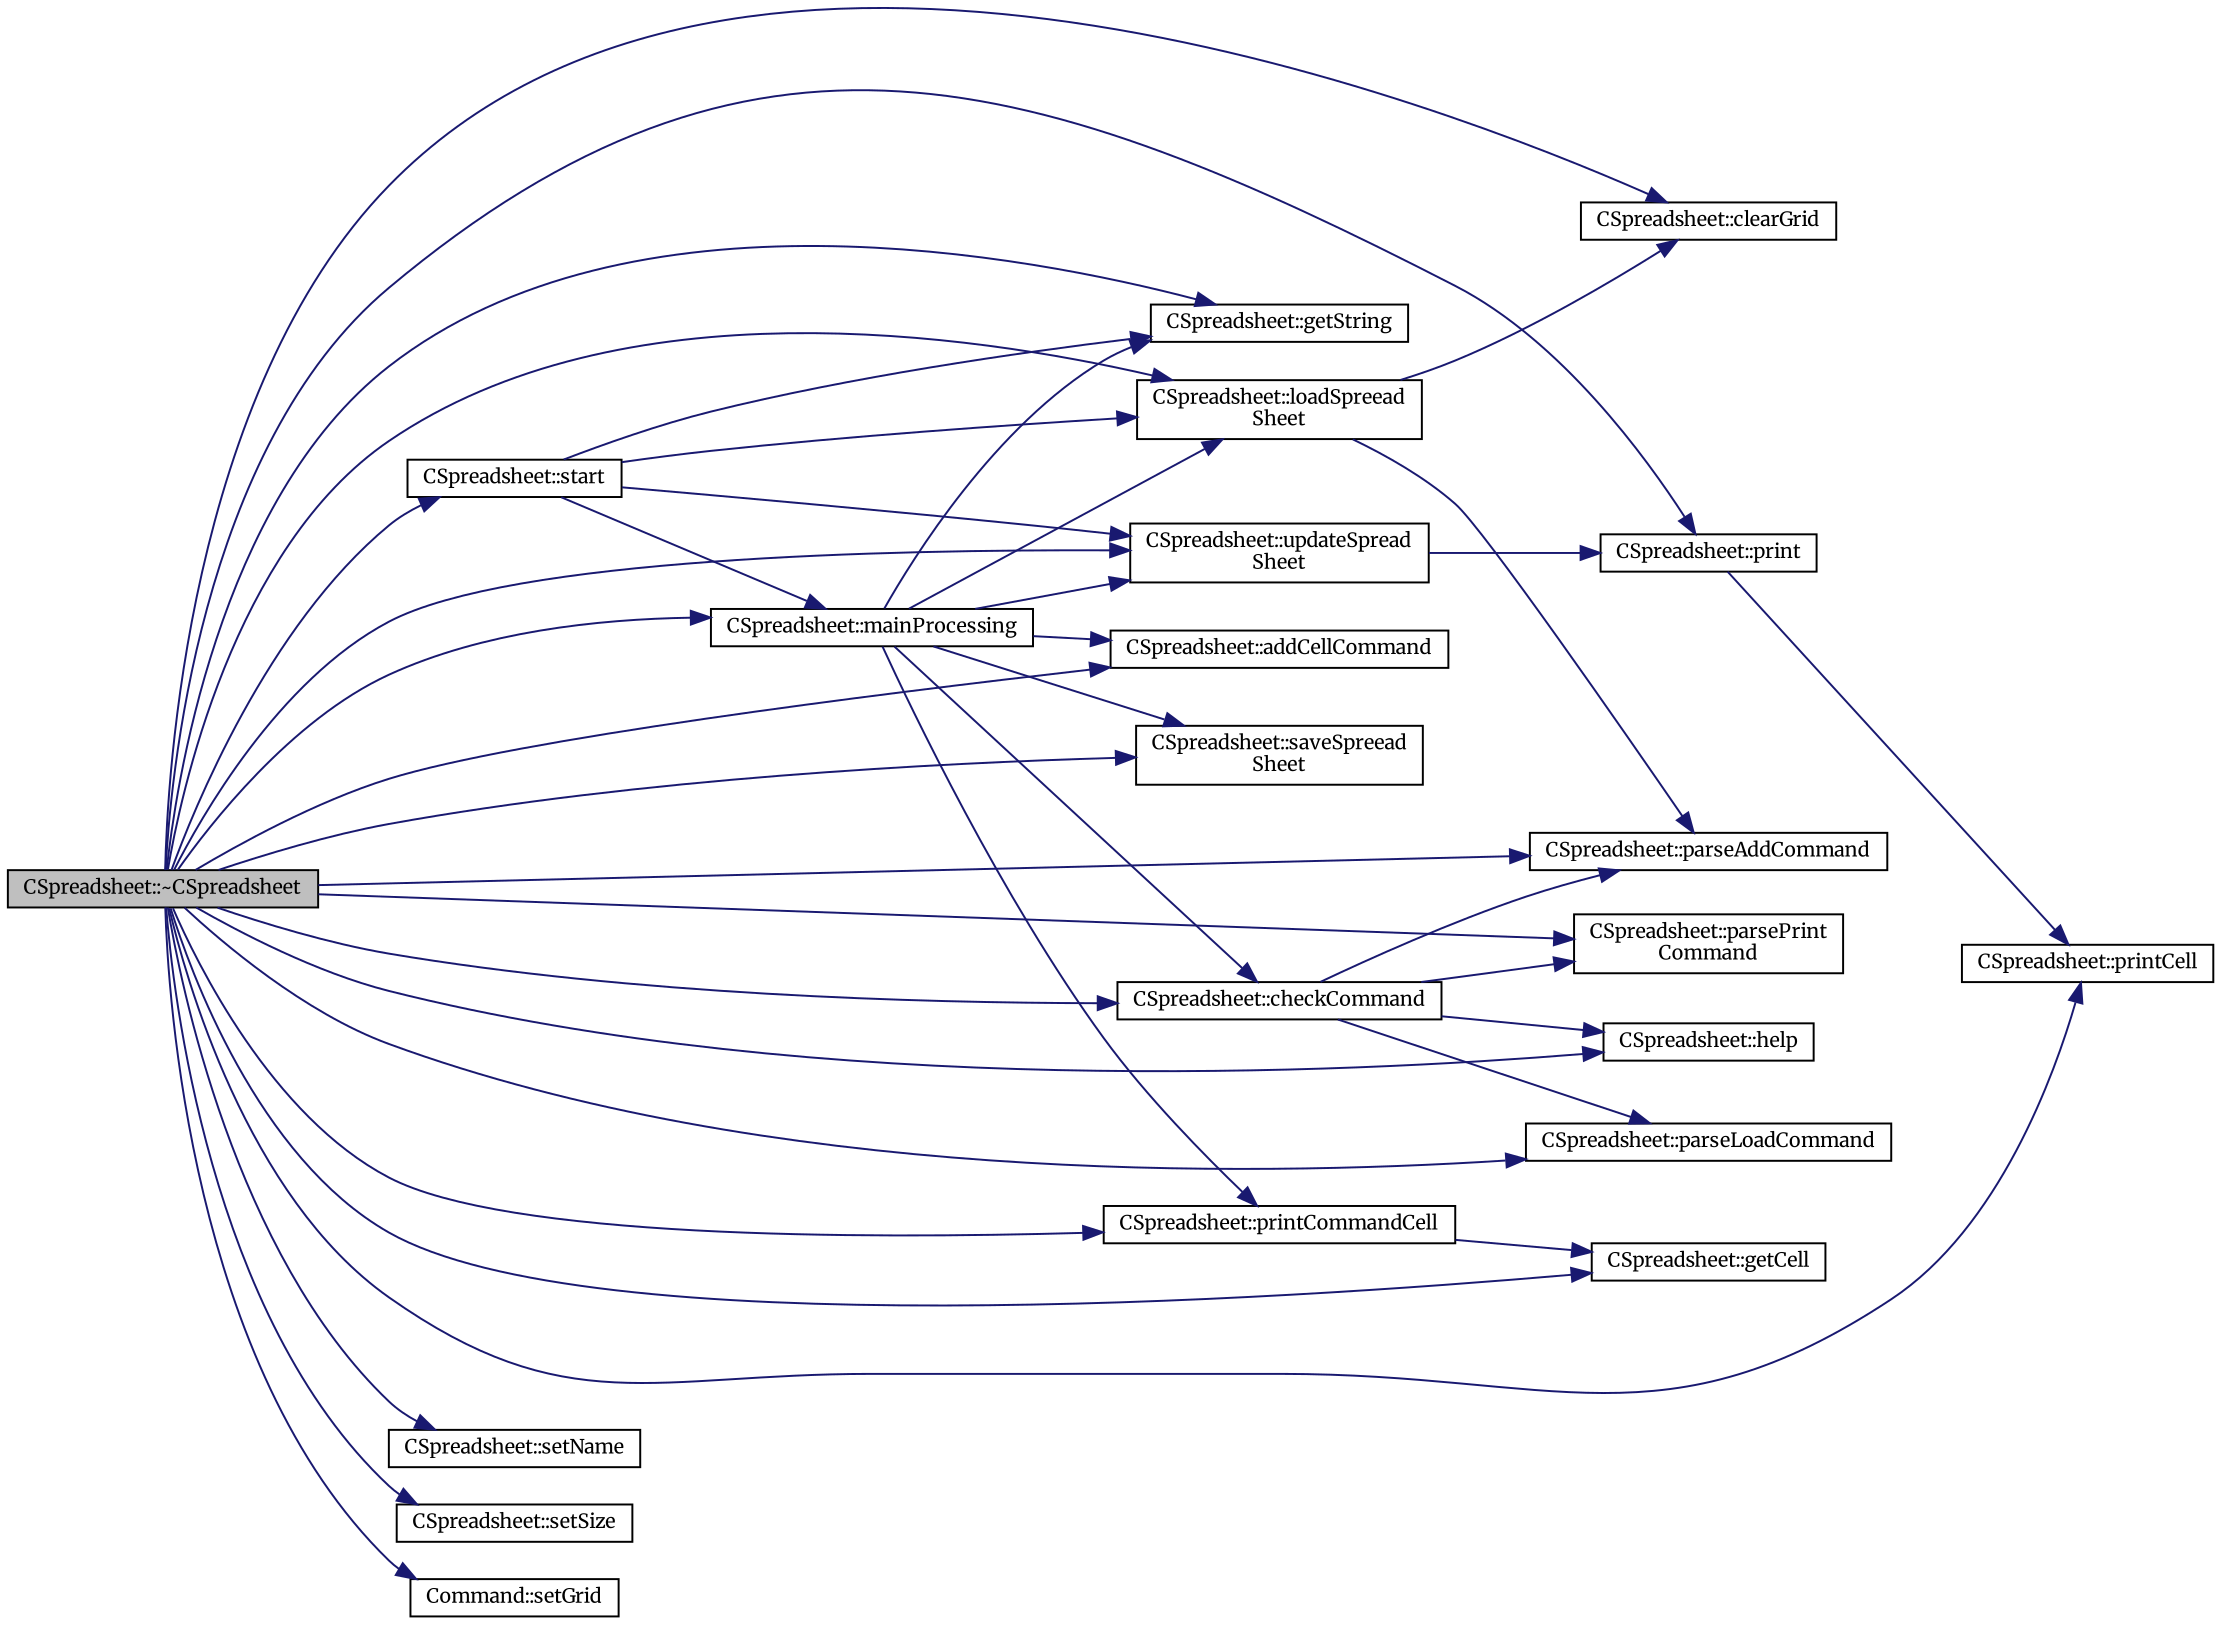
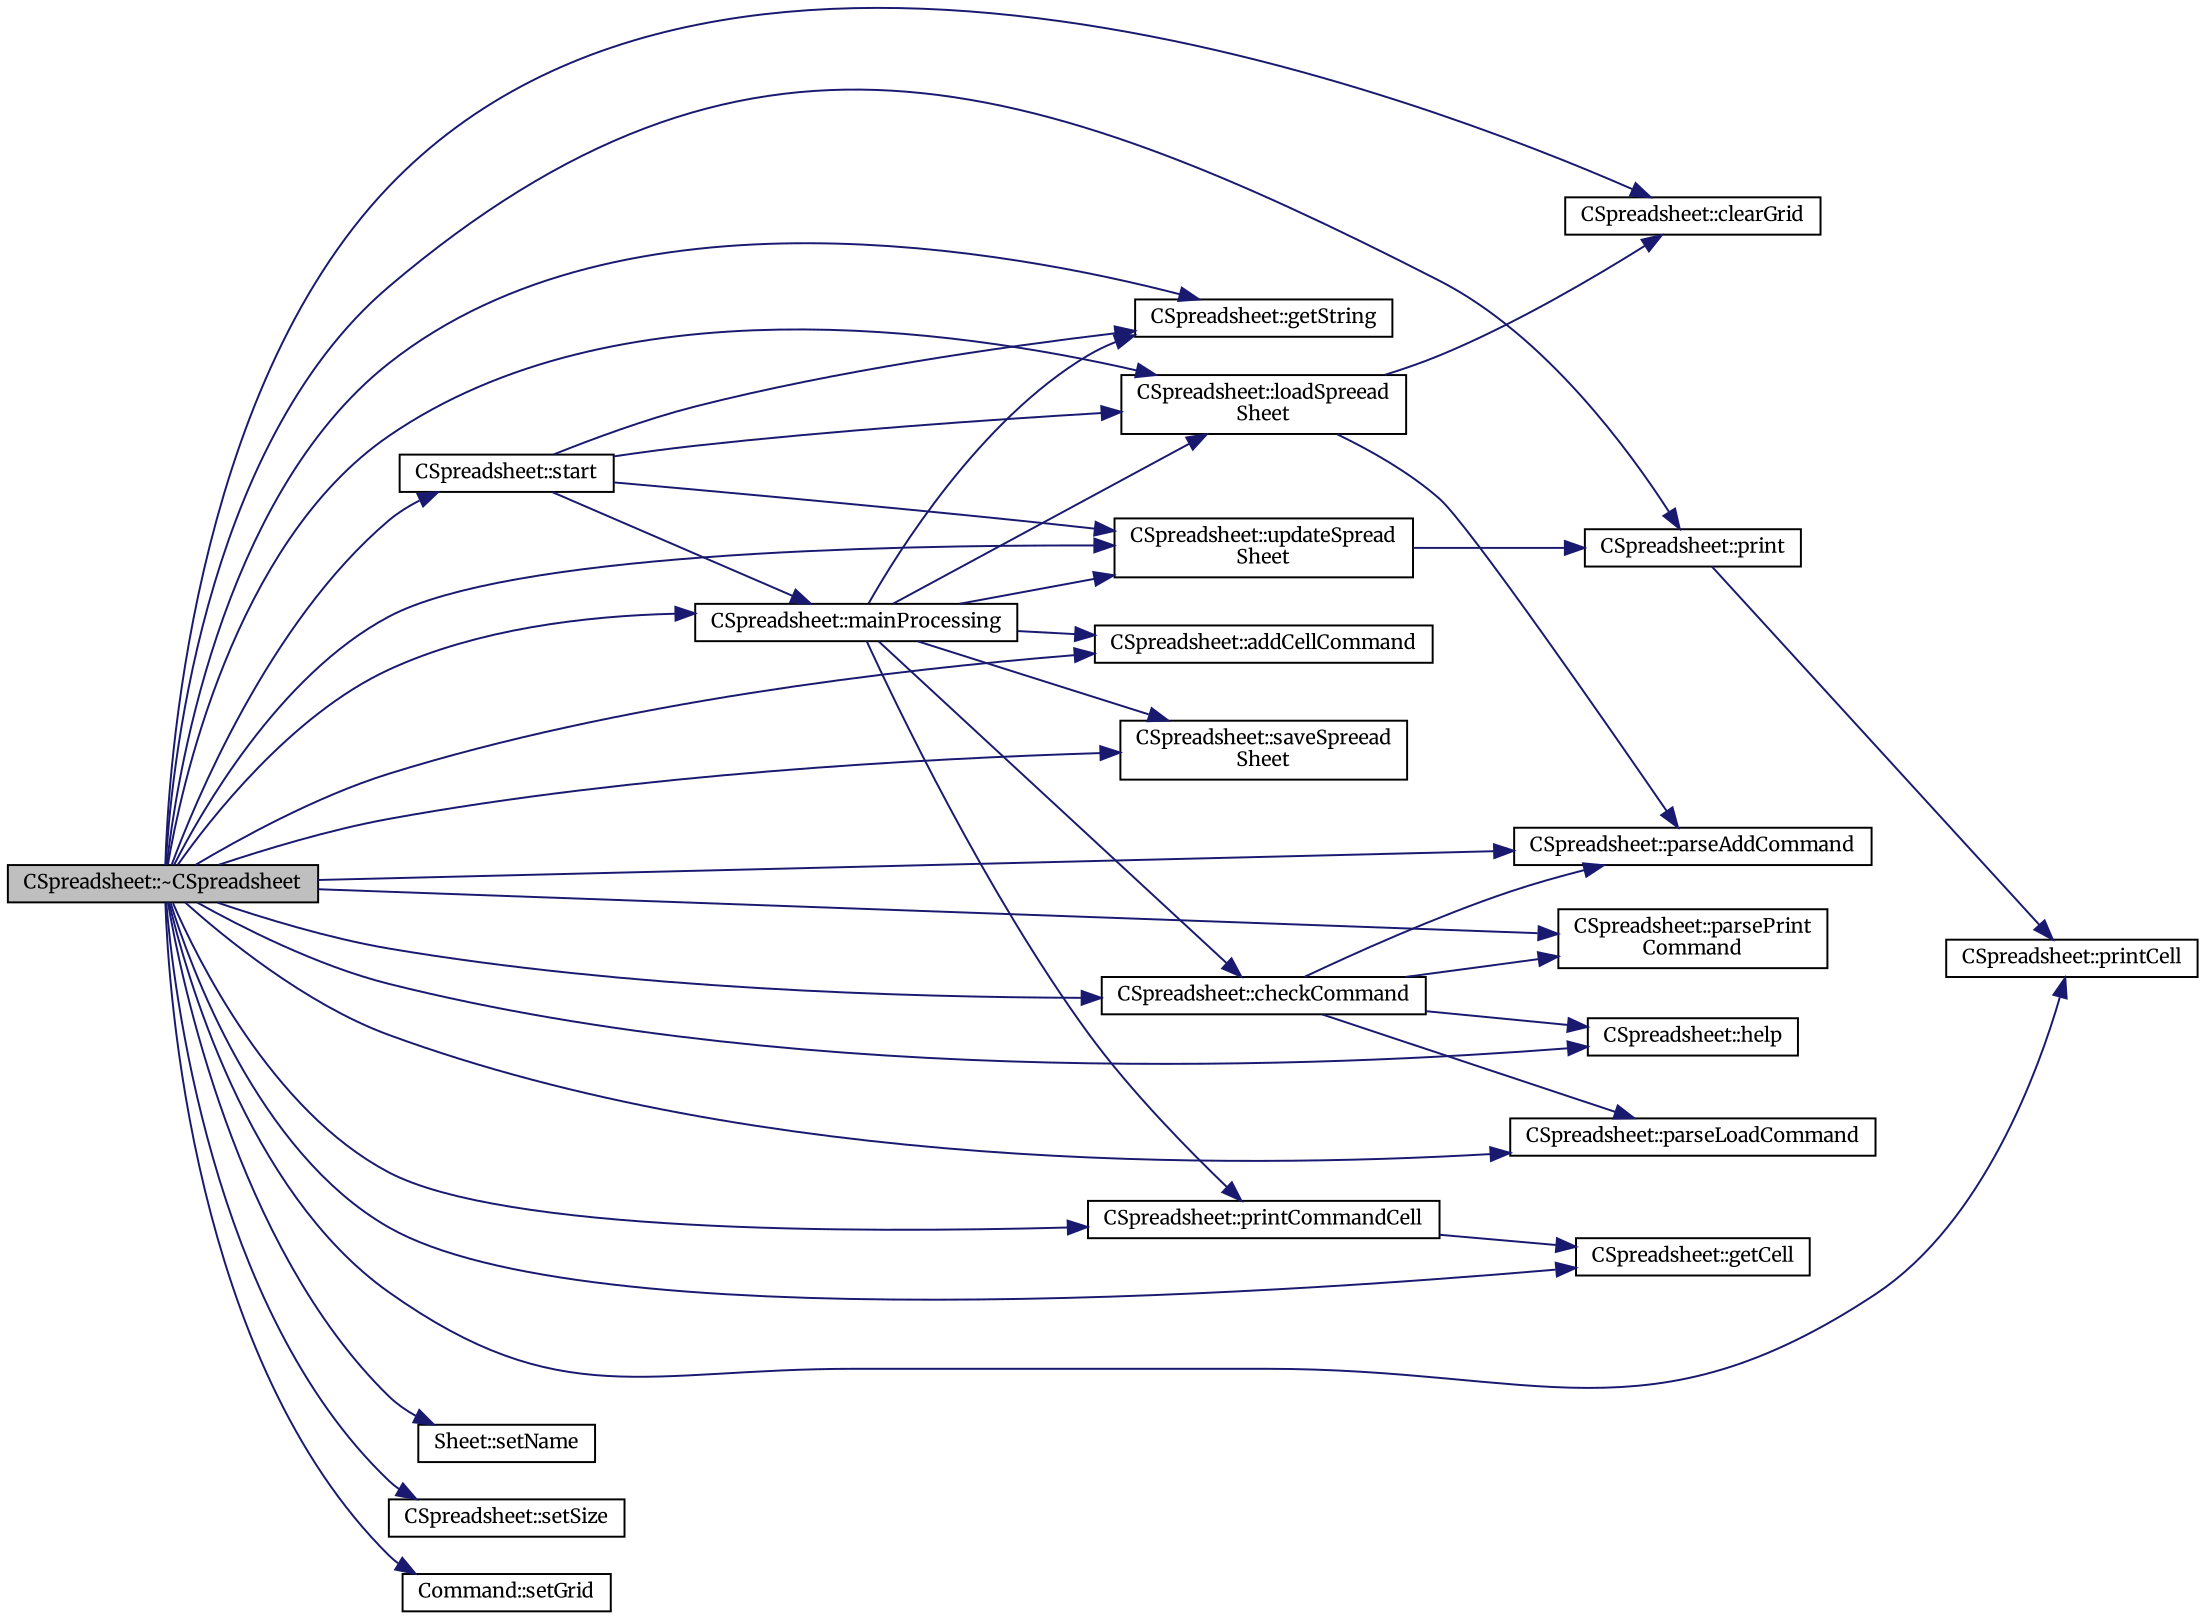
node "CSpreadsheet::setName": label "CSpreadsheet::setName" -> "Sheet::setName"
